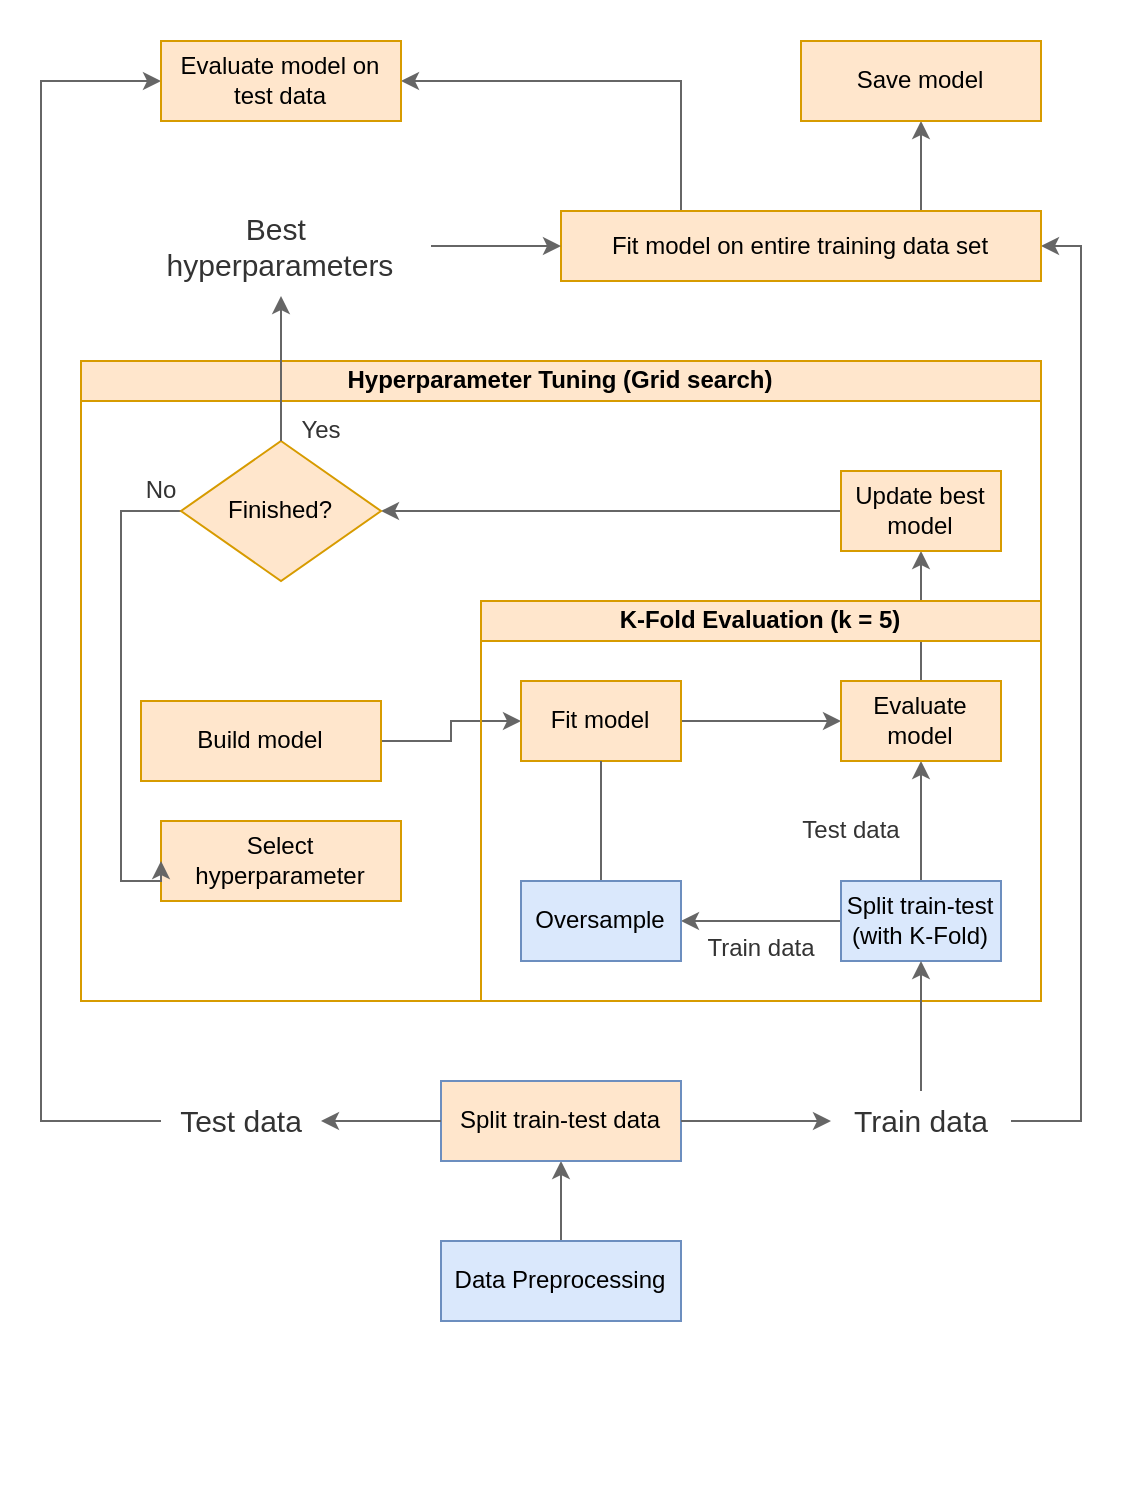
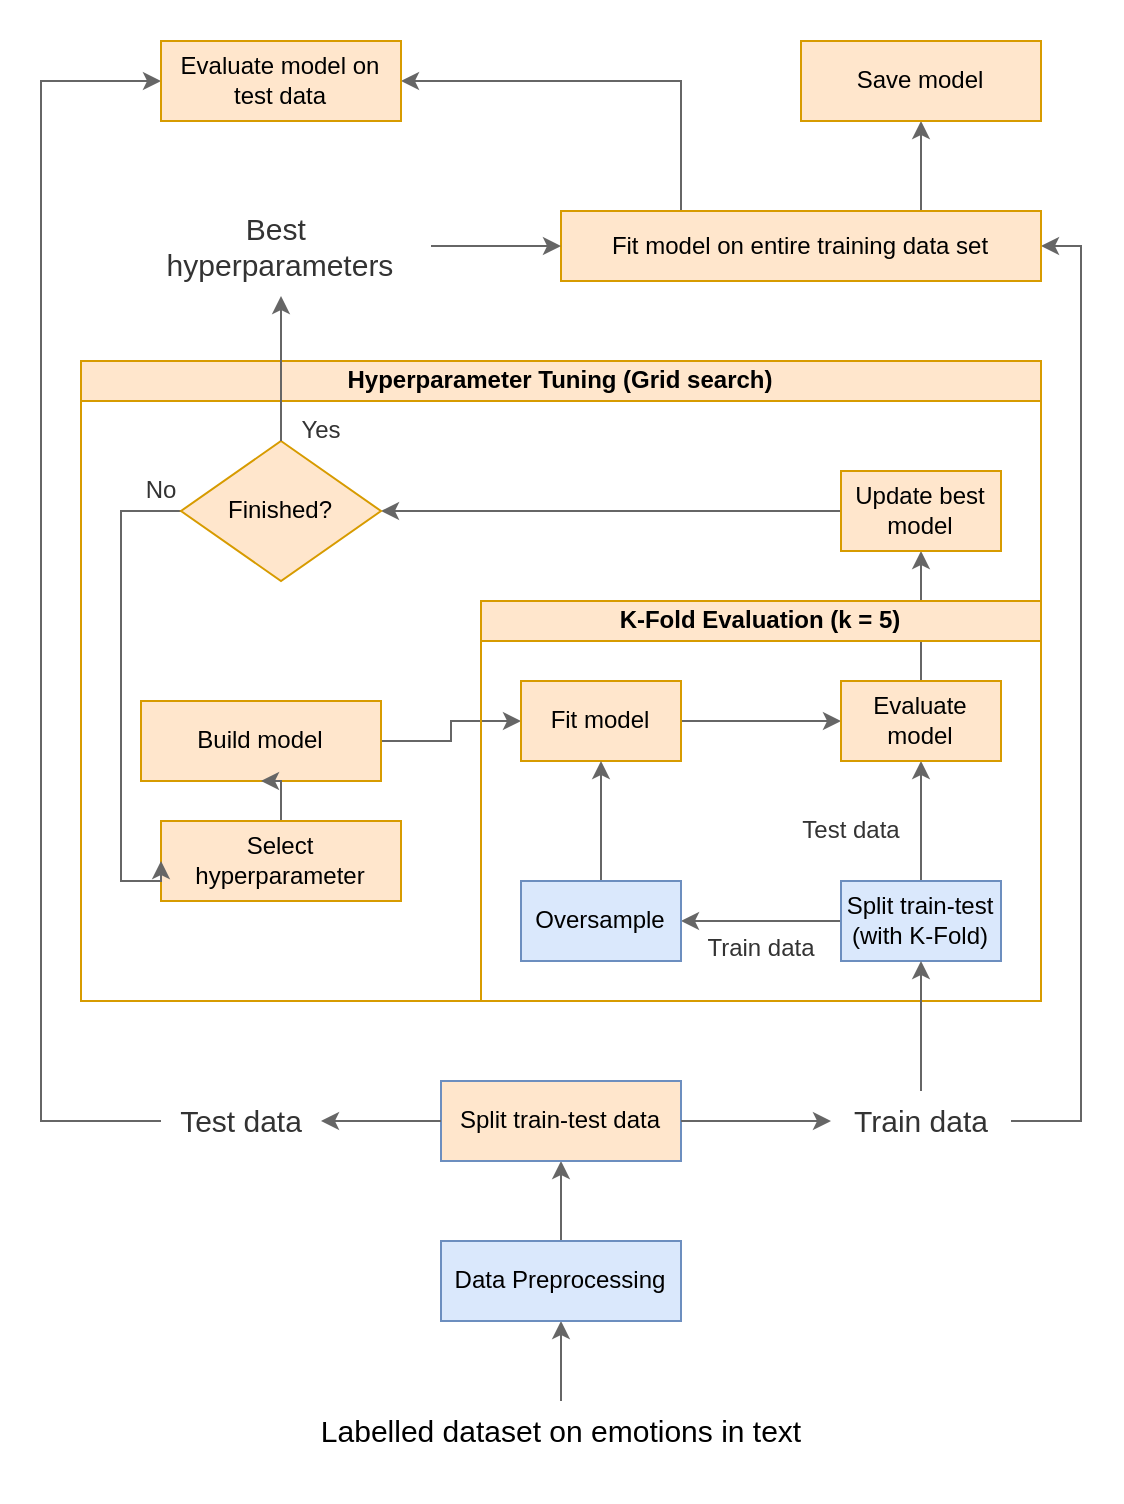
edge "Fit model" -- "Oversample": arrowhead none -> classic
edge "Select hyperparameter" -> "Build model": added
edge "Labelled dataset on emotions in text" -> "Data Preprocessing": added
node "Labelled dataset on emotions in text": added
